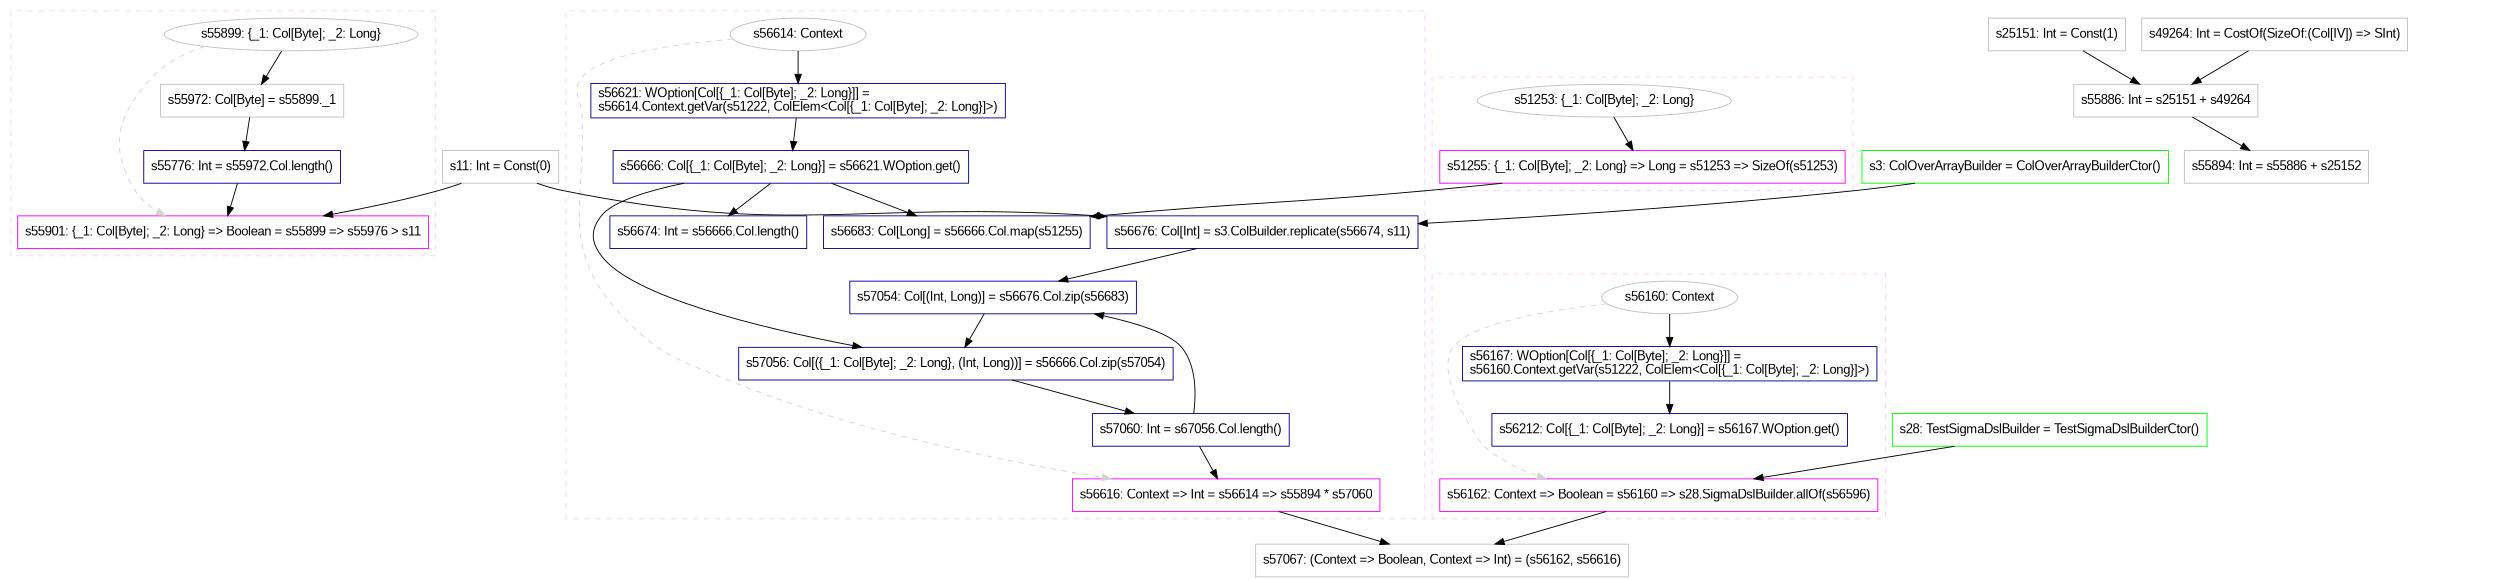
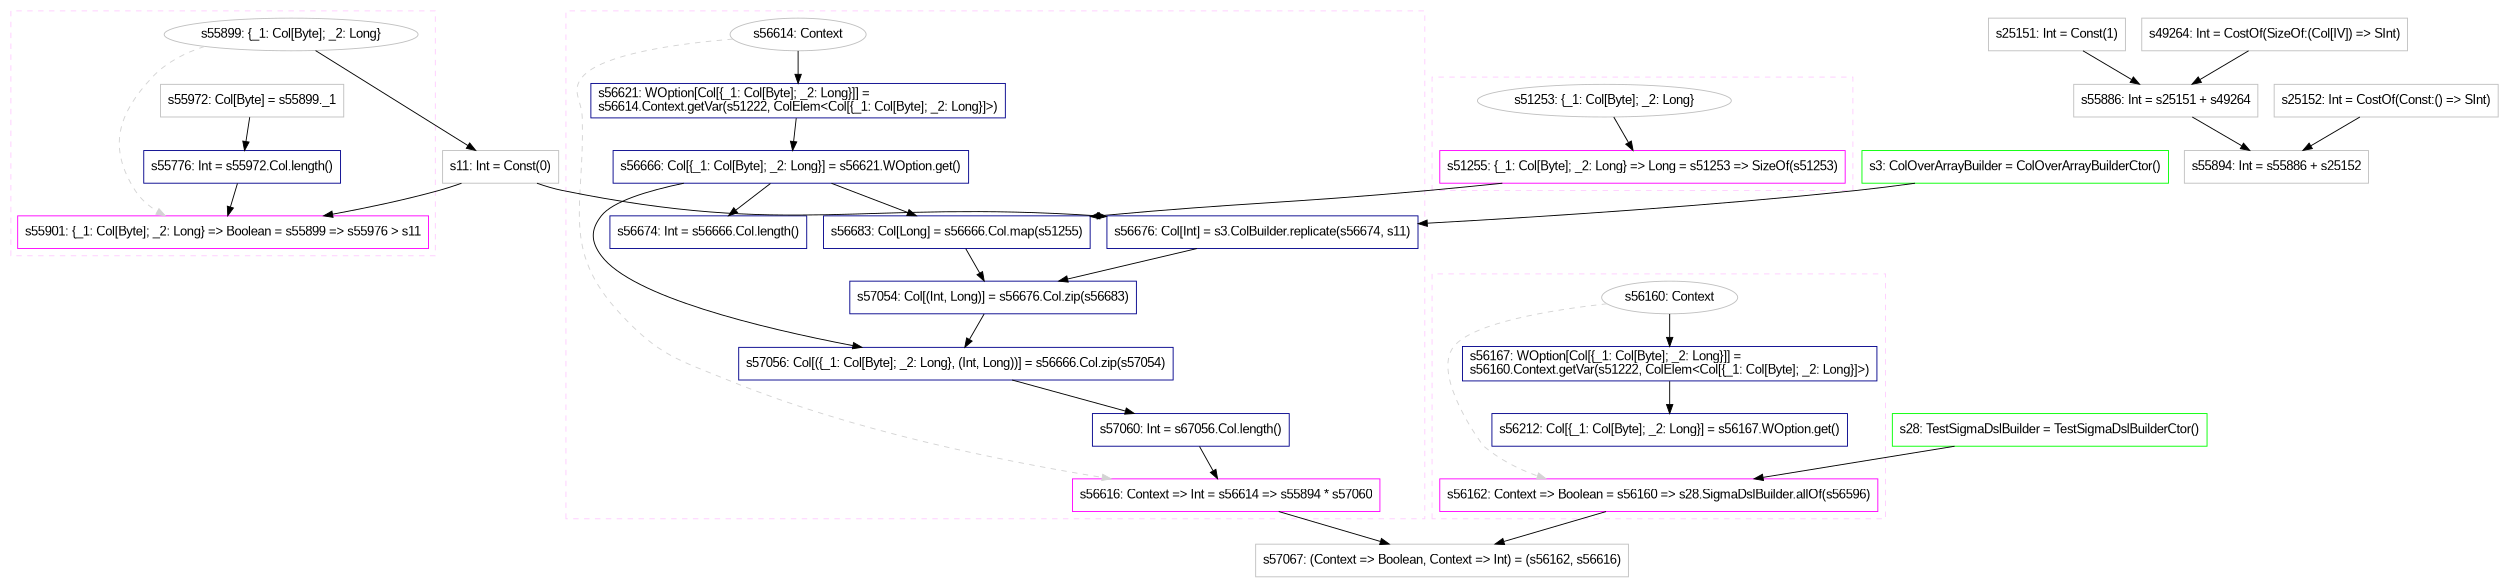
edge "s55899: {_1: Col[Byte]; _2: Long}" -> "s55972: Col[Byte] = s55899._1": now "s55899: {_1: Col[Byte]; _2: Long}" -> "s11: Int = Const(0)"
node "s25152: Int = CostOf(Const:() => SInt)": added
edge "s57060: Int = s67056.Col.length()" -> "s57054: Col[(Int, Long)] = s56676.Col.zip(s56683)": now "s56683: Col[Long] = s56666.Col.map(s51255)" -> "s57054: Col[(Int, Long)] = s56676.Col.zip(s56683)"
